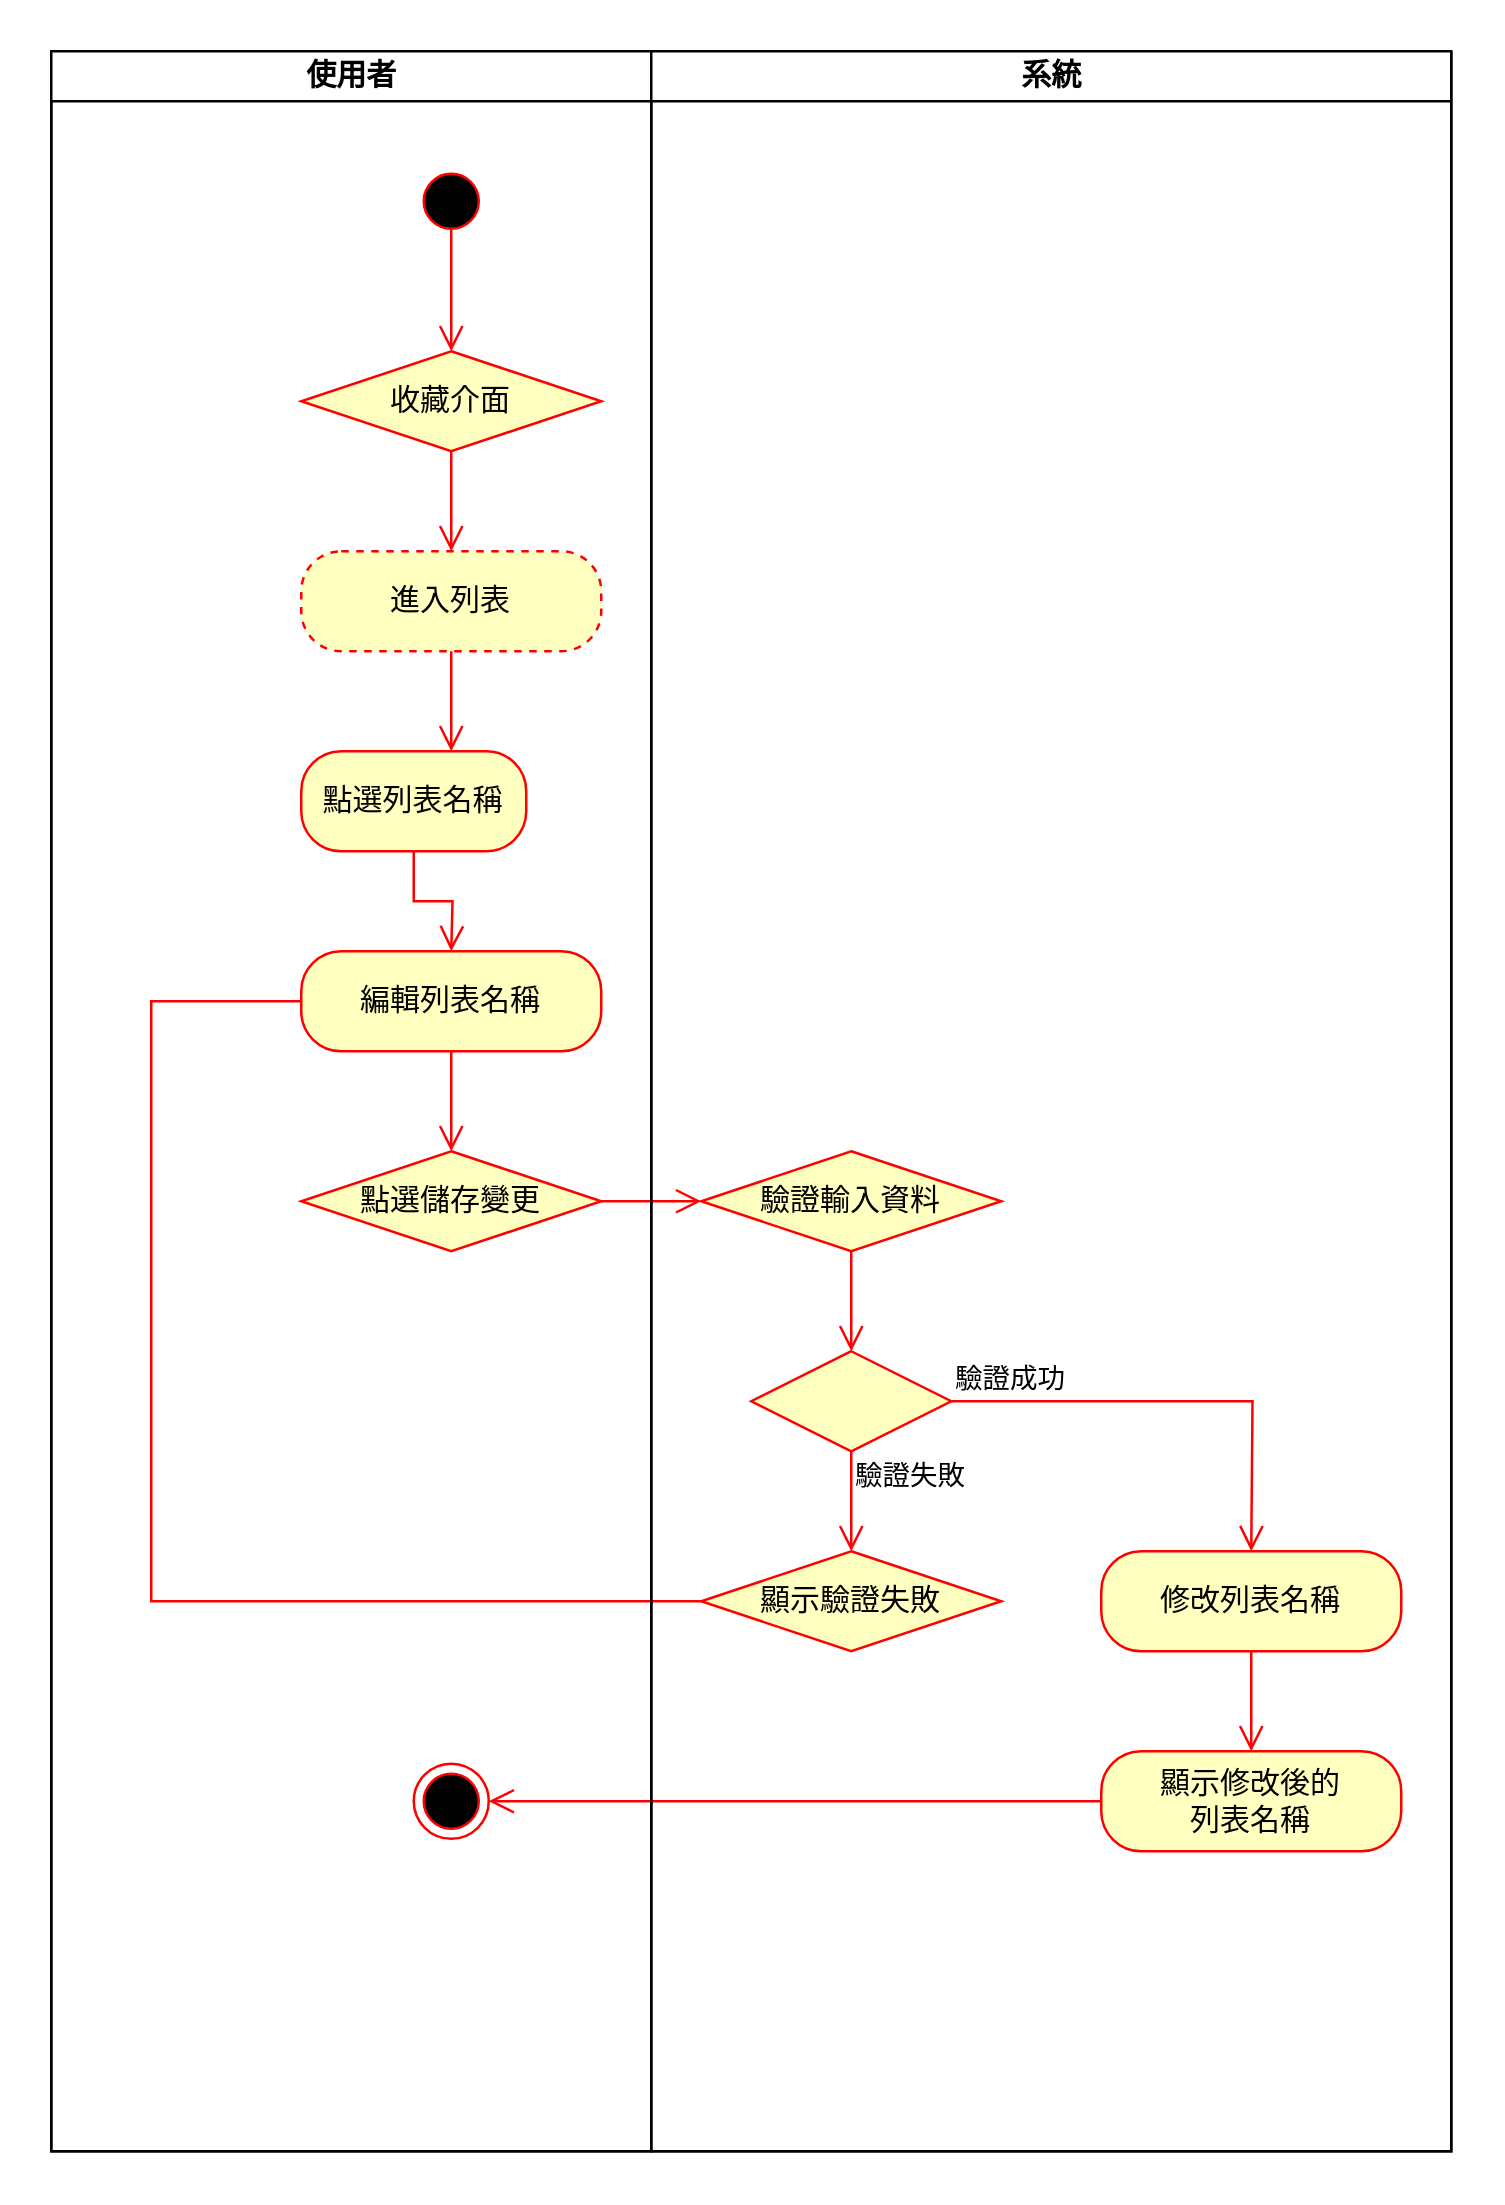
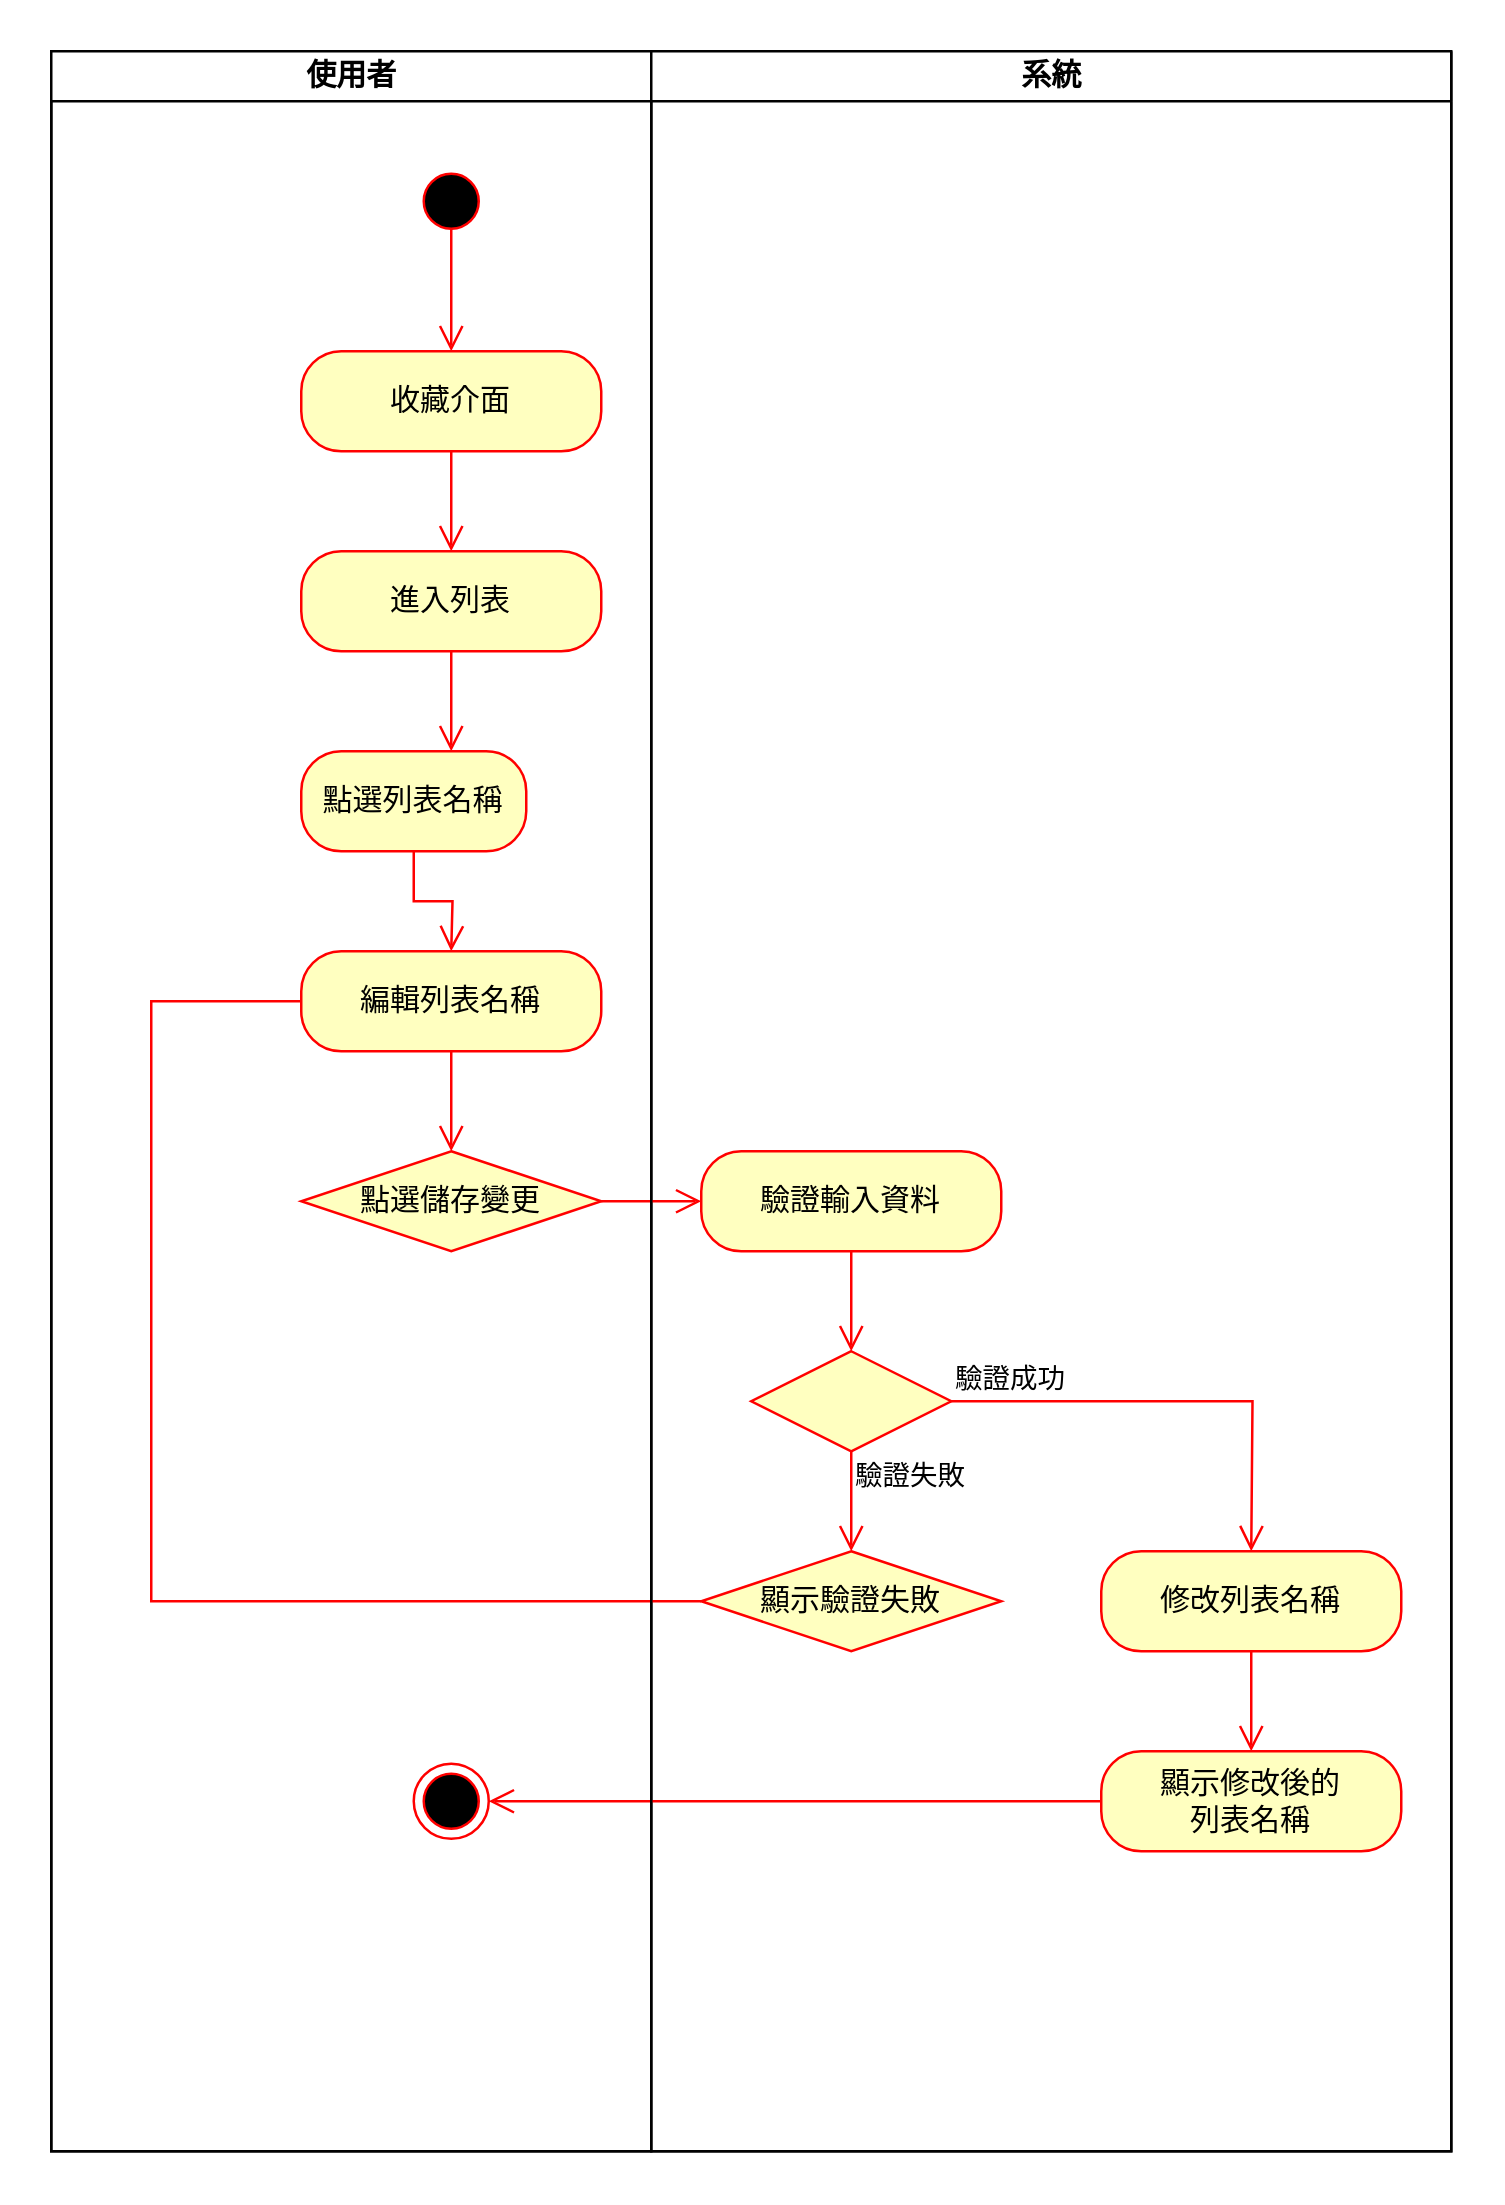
node "收藏介面": shape diamond -> rounded rectangle
node "進入列表": style dashed -> solid
node "驗證輸入資料": shape diamond -> rounded rectangle
